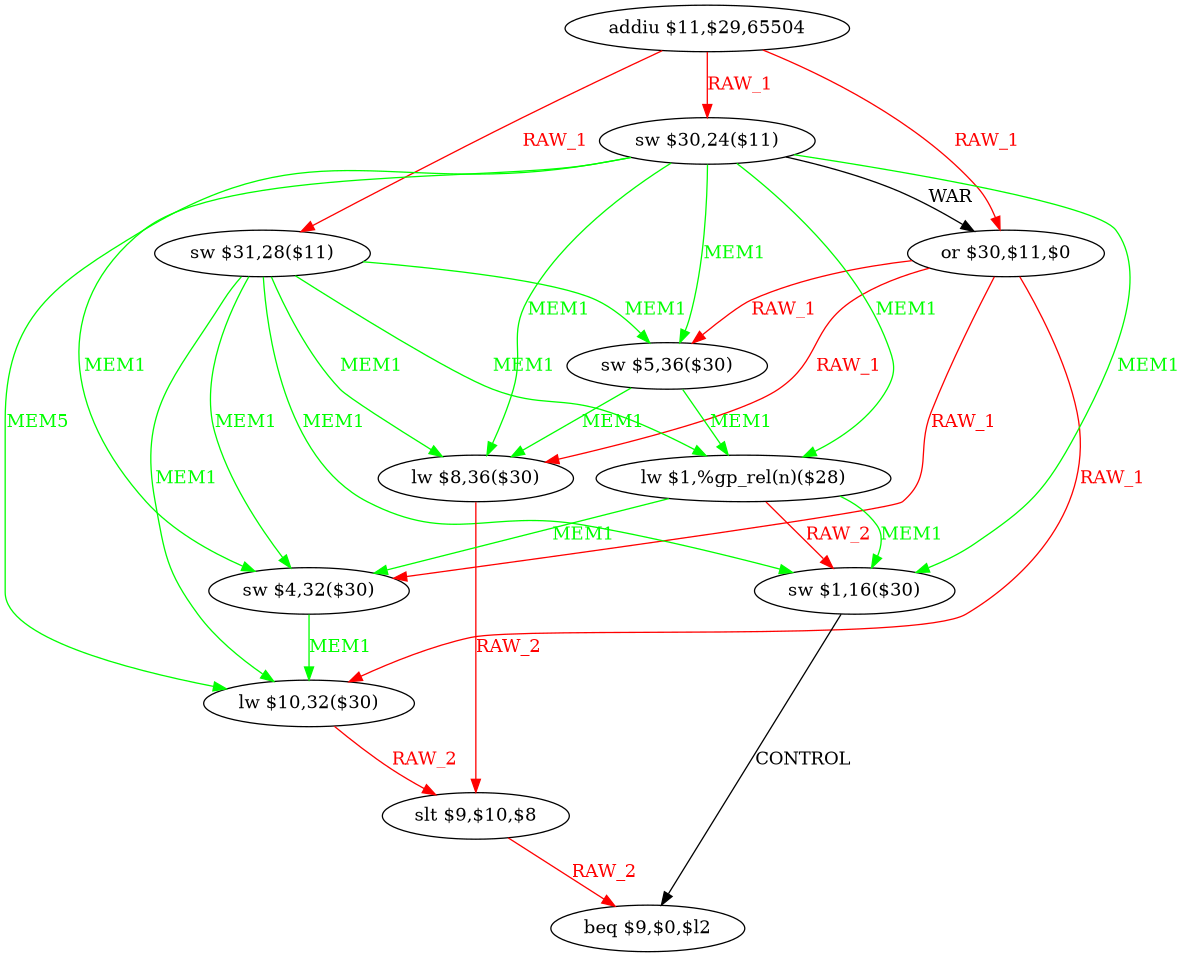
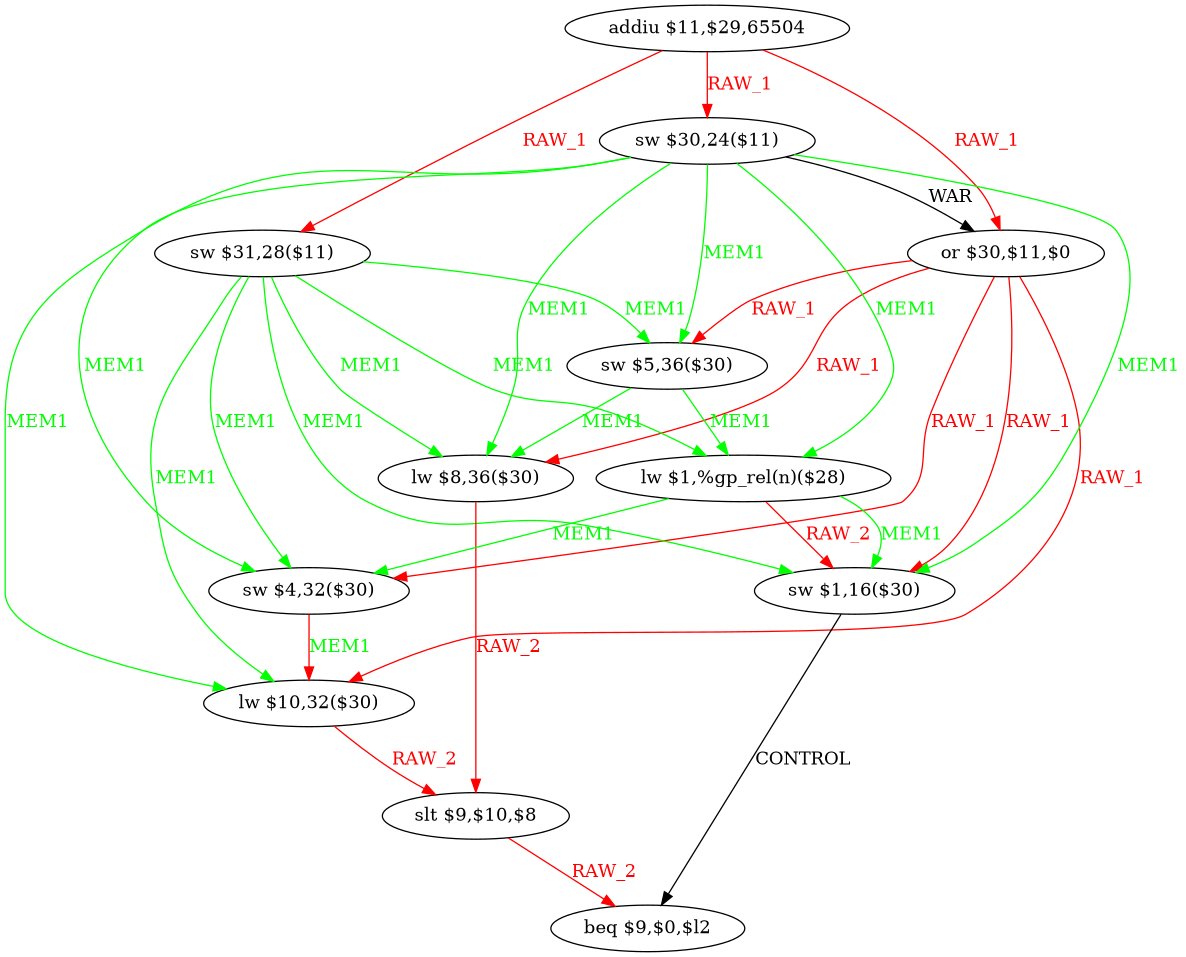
edge "sw $30,24($11)" -> "lw $10,32($30)": label "MEM5" -> "MEM1"
edge "or $30,$11,$0" -> "sw $1,16($30)": added, label "RAW_1"
edge "sw $4,32($30)" -> "lw $10,32($30)": color green -> red
